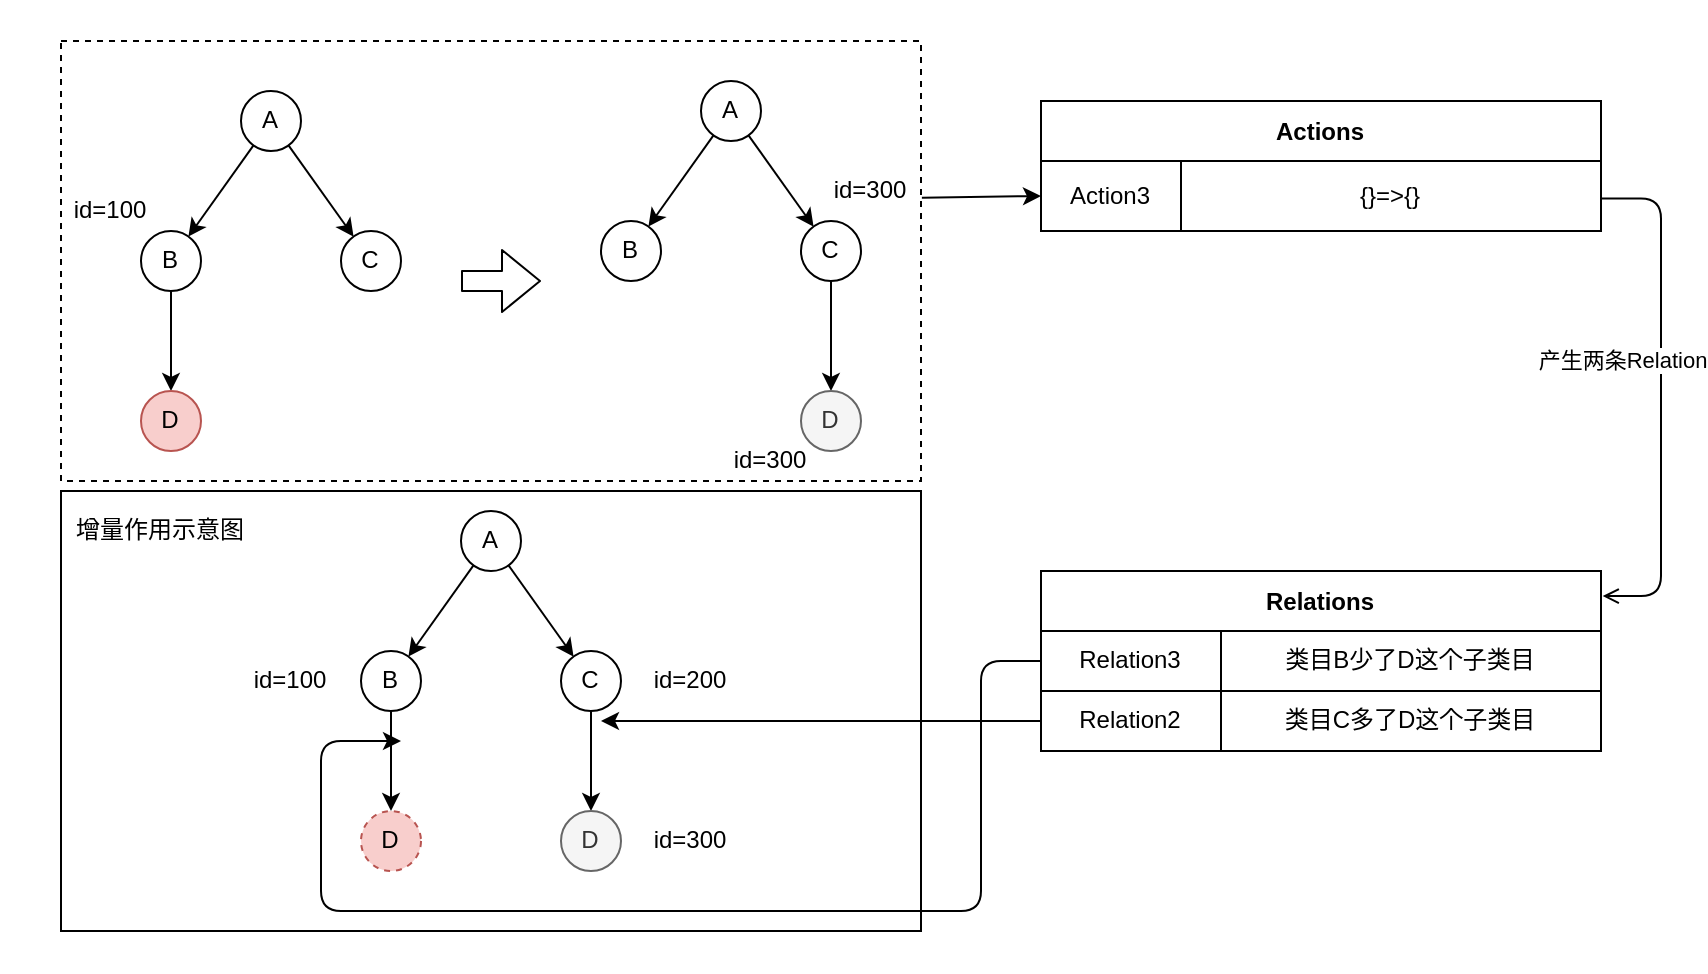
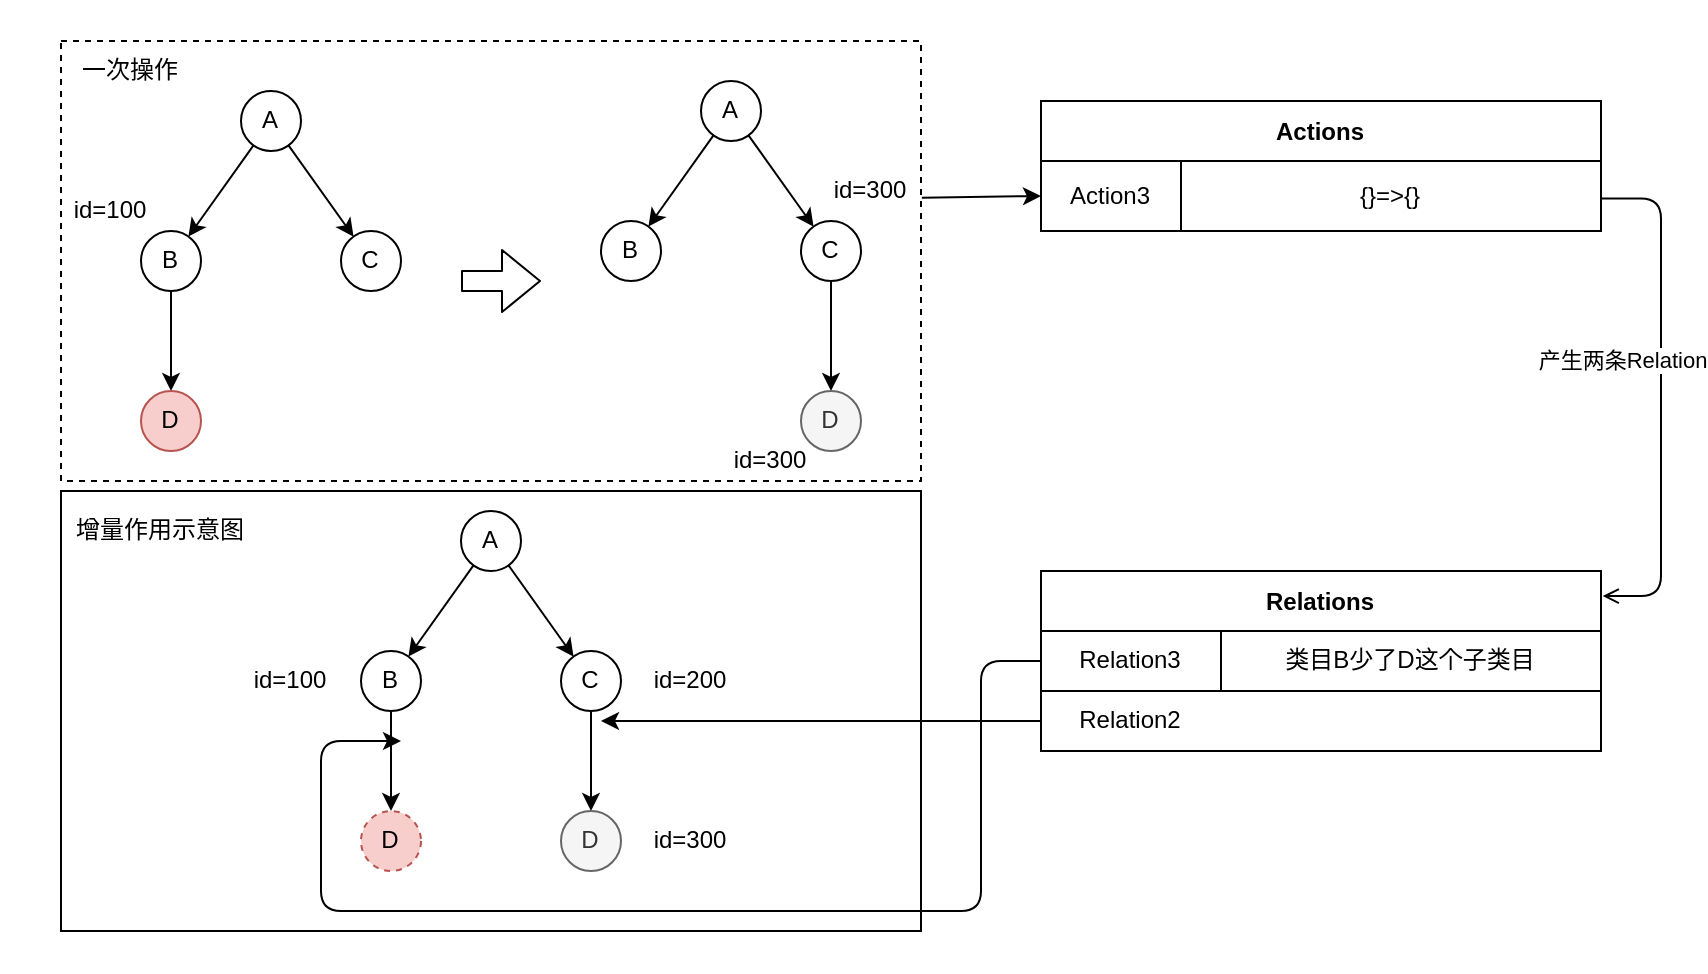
node "一次操作": added
node "类目C多了D这个子类目": removed
